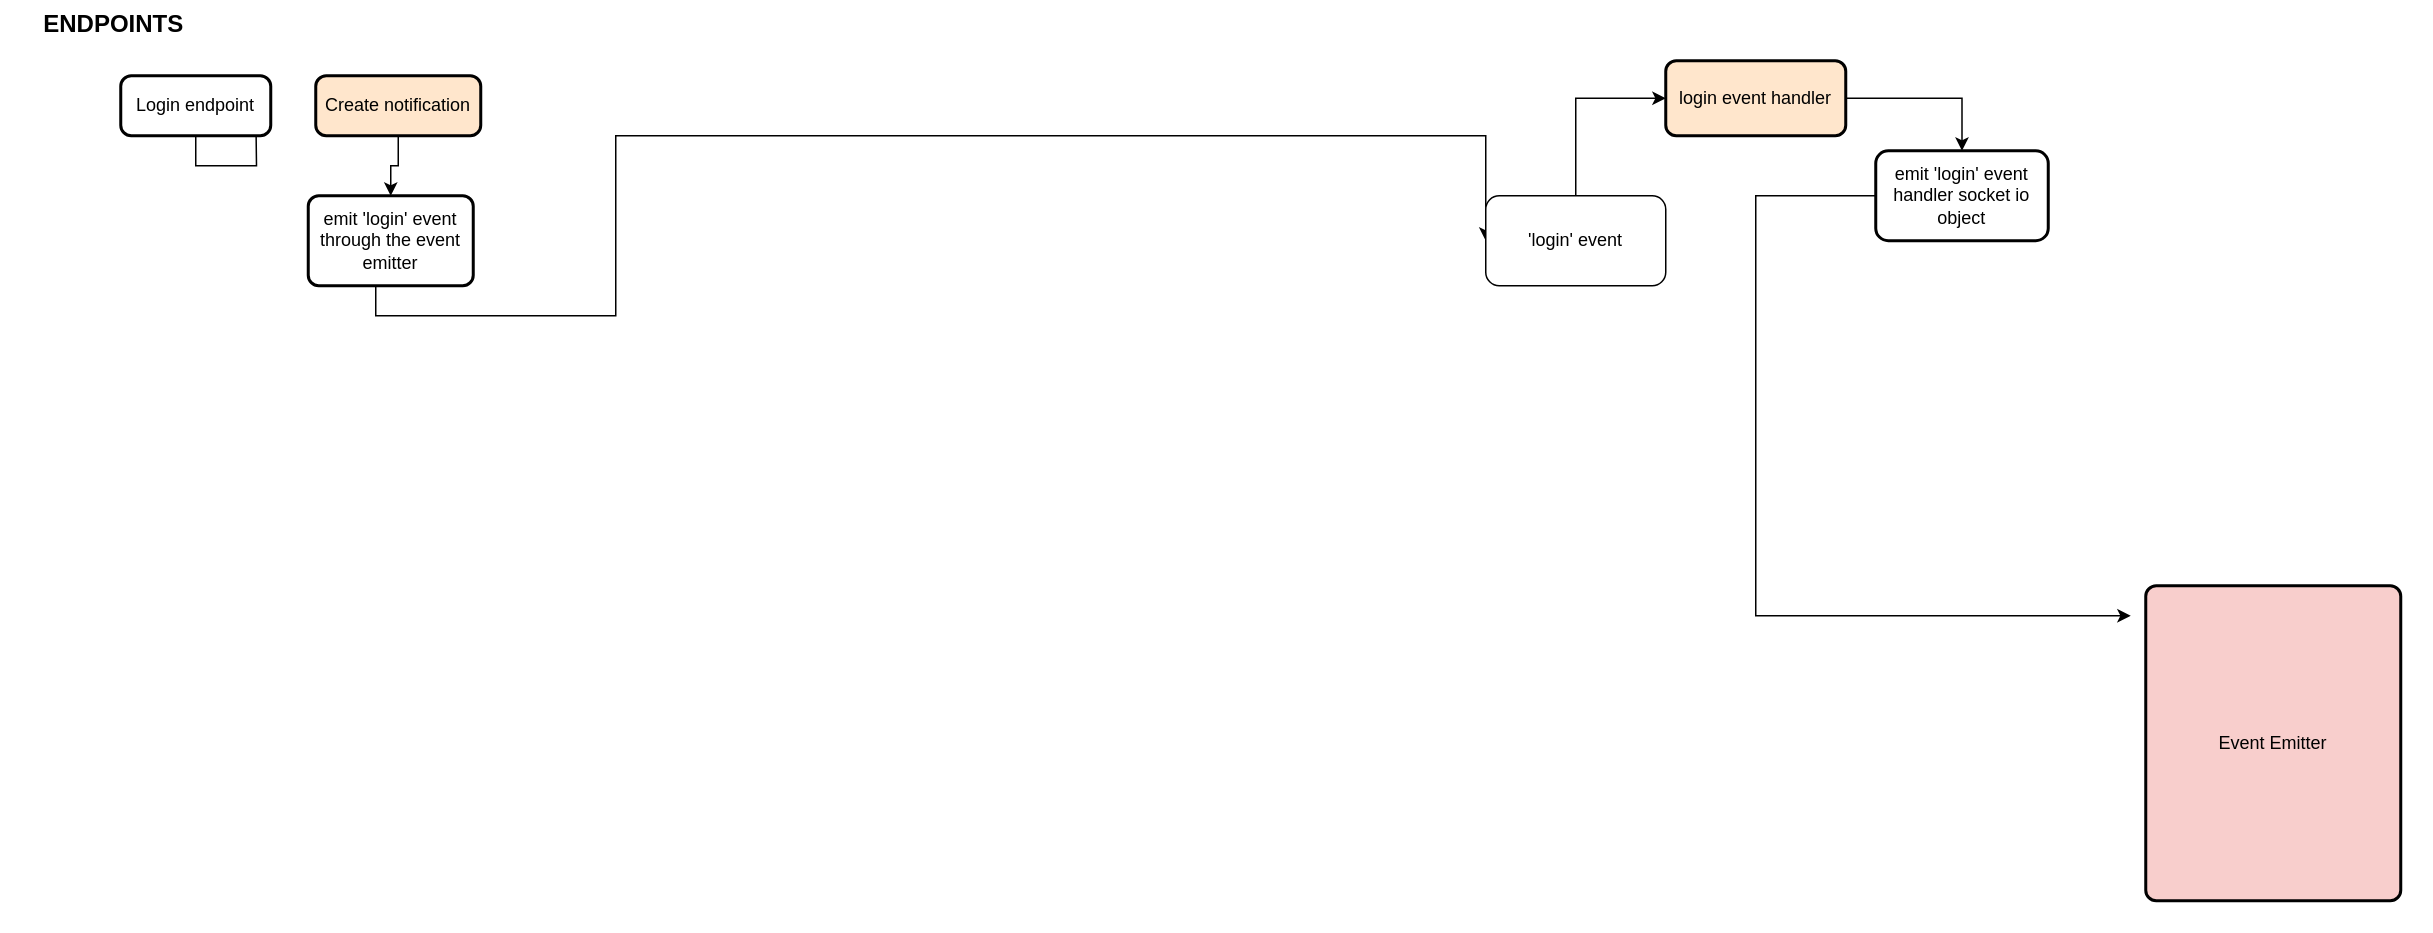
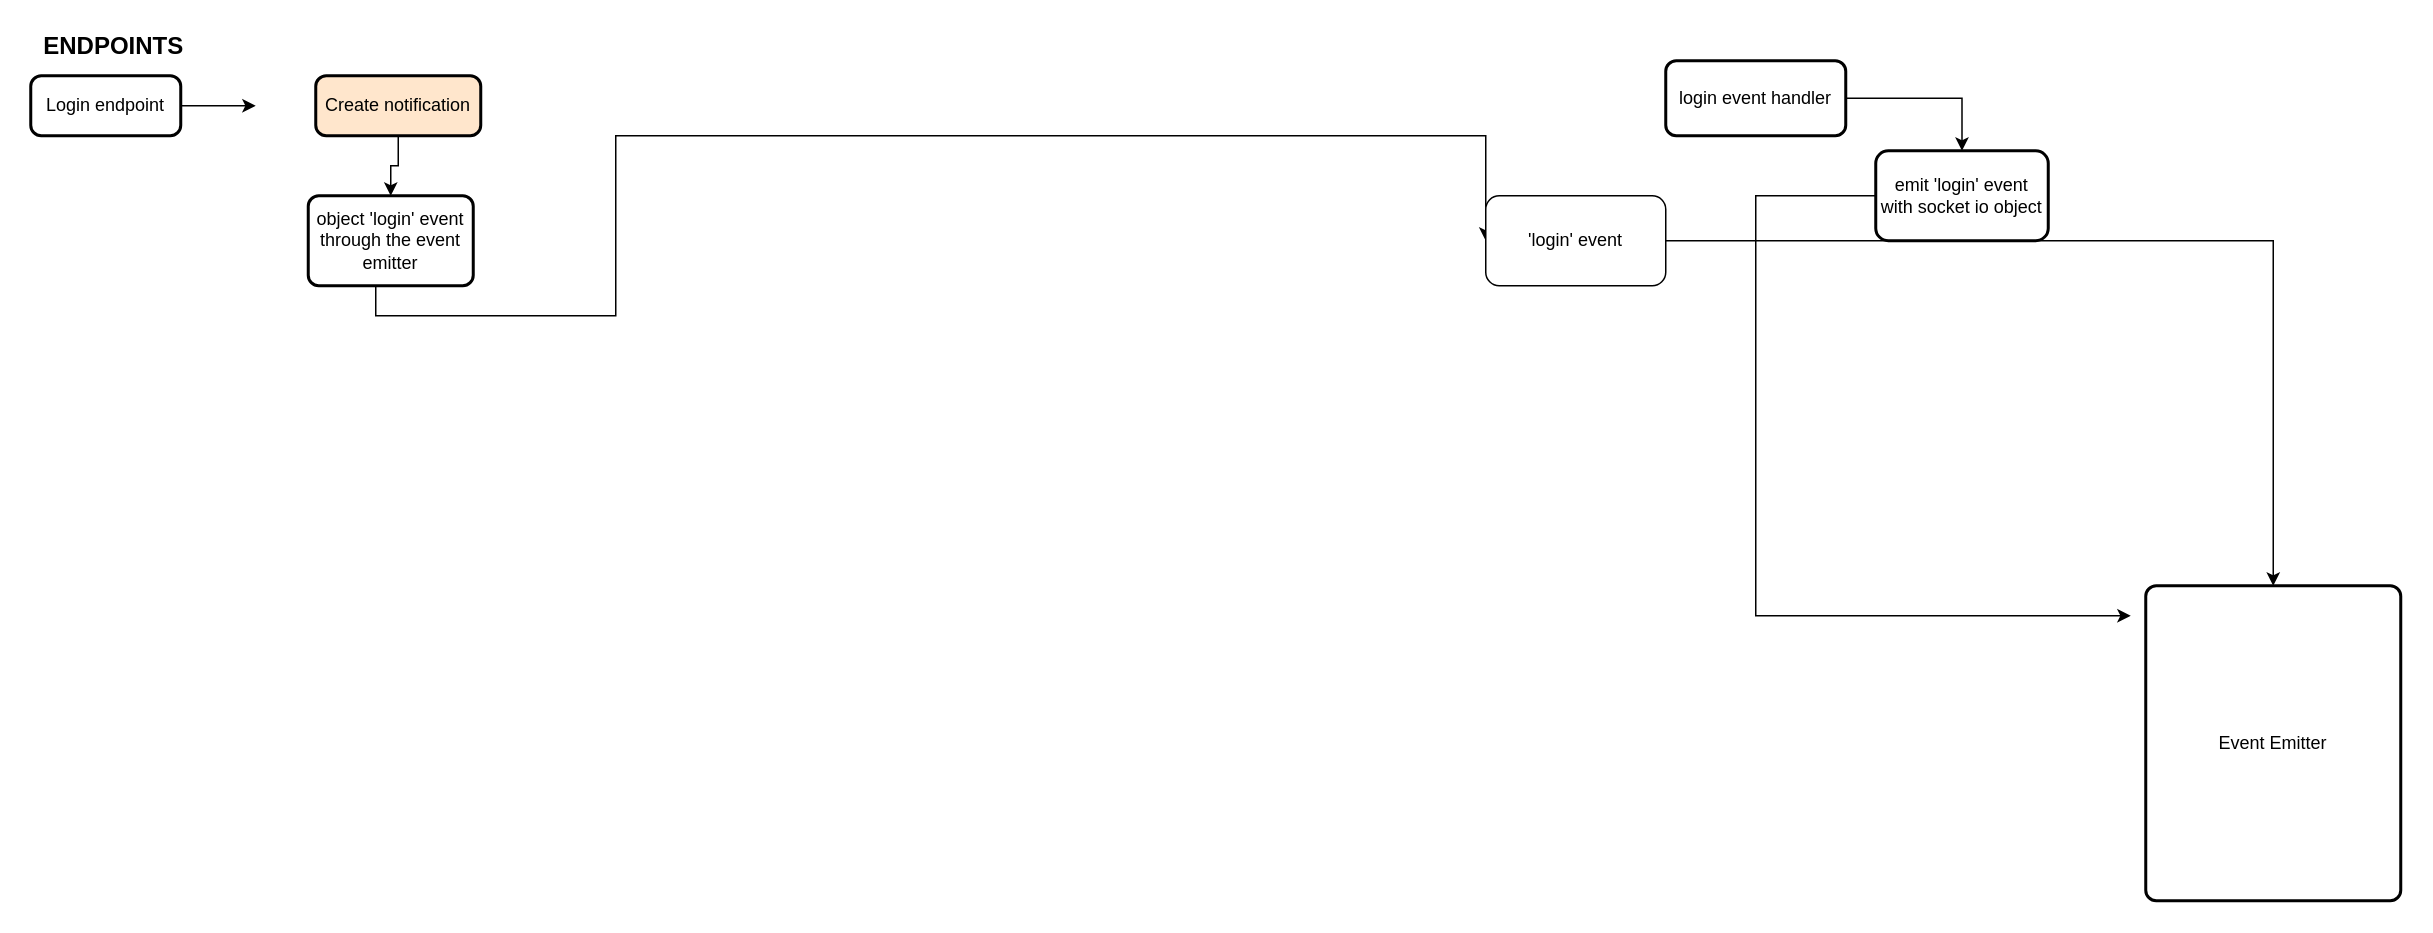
node "ENDPOINTS": moved (113, 23) -> (113, 46)
node "login event handler": fillcolor #ffe6cc -> #ffffff
node "Login endpoint": moved (196, 106) -> (106, 106)
edge "'login' event" -> "login event handler": now "'login' event" -> "Event Emitter"
node "emit 'login' event handler socket io object": label "emit 'login' event handler socket io object" -> "emit 'login' event with socket io object"
node "emit 'login' event through the event emitter": label "emit 'login' event through the event emitter" -> "object 'login' event through the event emitter"
node "Event Emitter": fillcolor #f8cecc -> #ffffff
